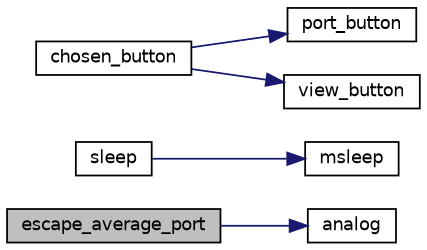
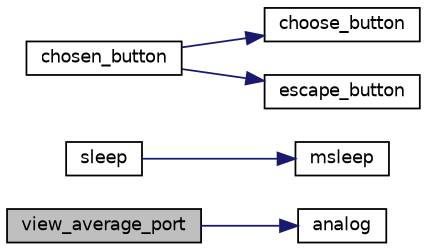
node "port_button": label "port_button" -> "choose_button"
node "view_button": label "view_button" -> "escape_button"
node "escape_average_port": label "escape_average_port" -> "view_average_port"
